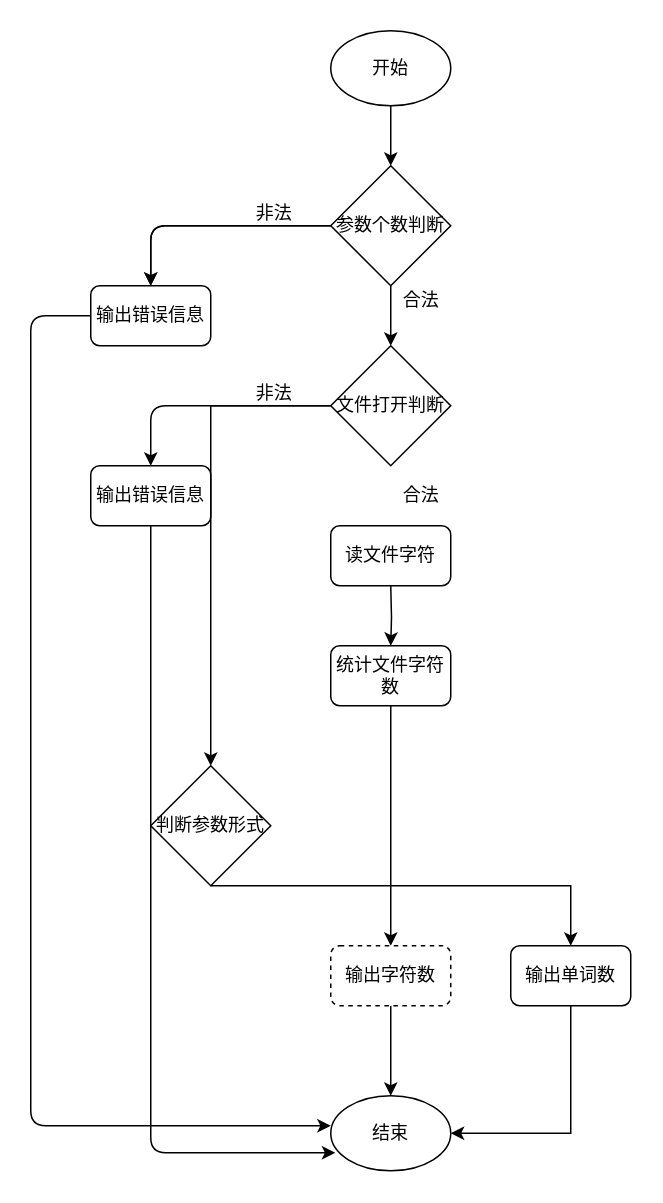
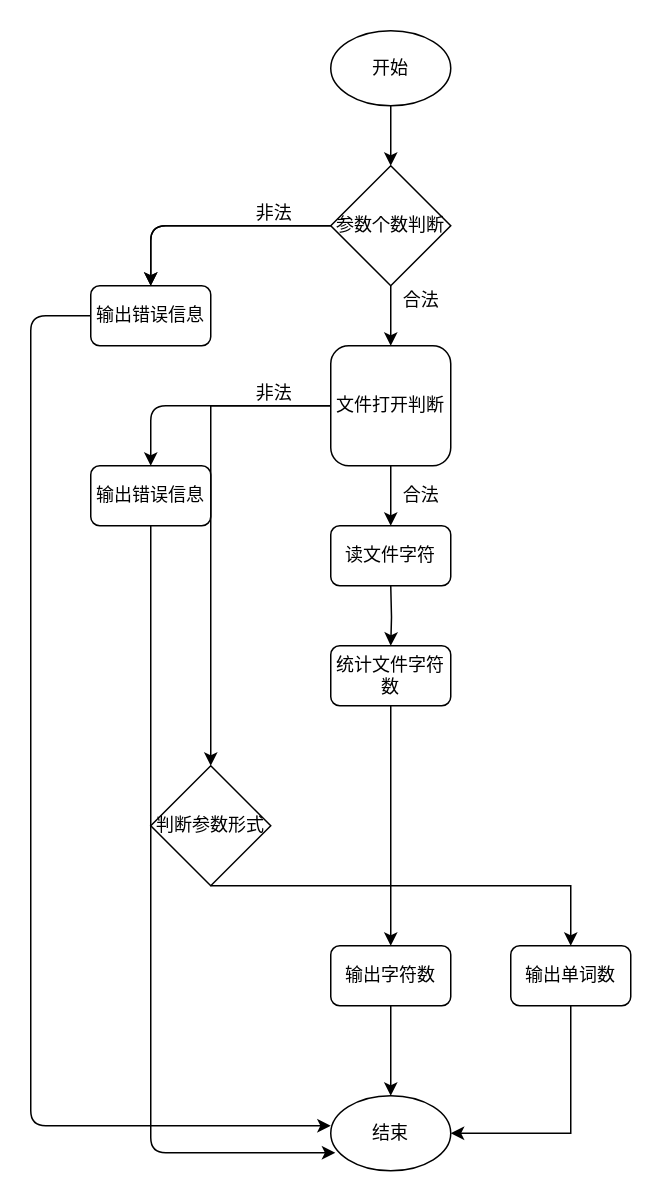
node "文件打开判断": shape diamond -> rounded rectangle
edge "文件打开判断" -> "读文件字符": added
node "输出字符数": style dashed -> solid
